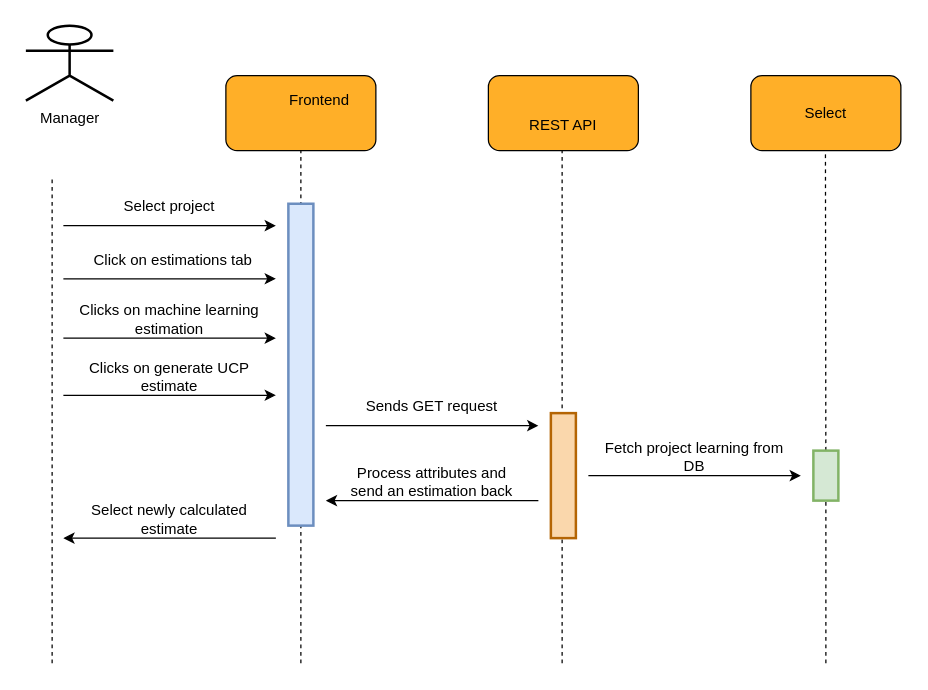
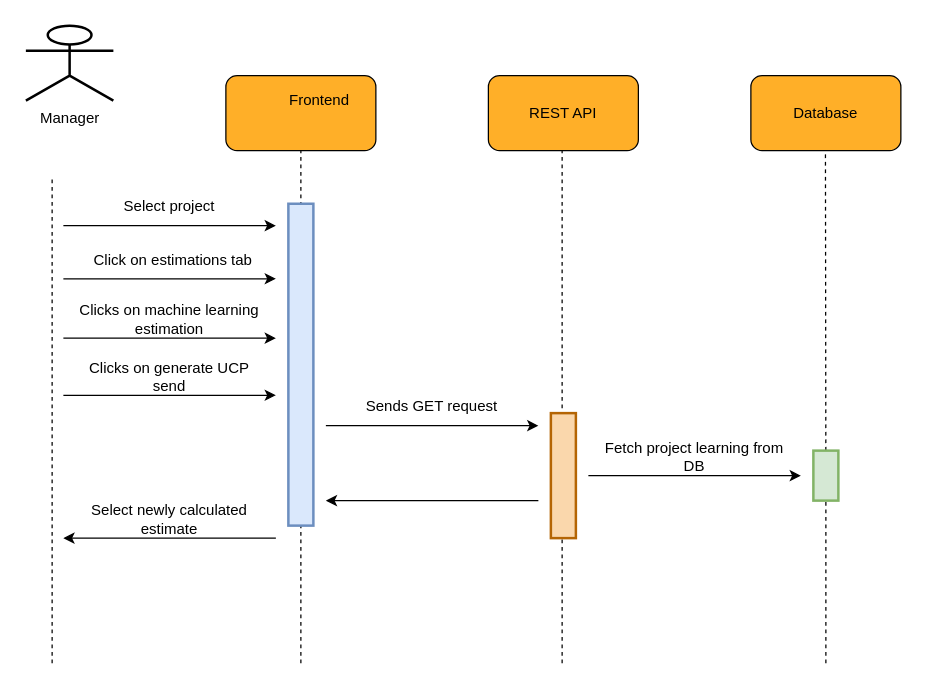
node "Select": label "Select" -> "Database"
node "REST API": moved (563, 126) -> (563, 113)
node "Clicks on generate UCP estimate": label "Clicks on generate UCP estimate" -> "Clicks on generate UCP send"
node "Process attributes and send an estimation back": removed
